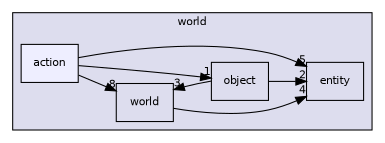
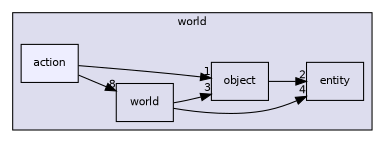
edge "action" -> "entity": removed
edge "object" -> "world": reversed
